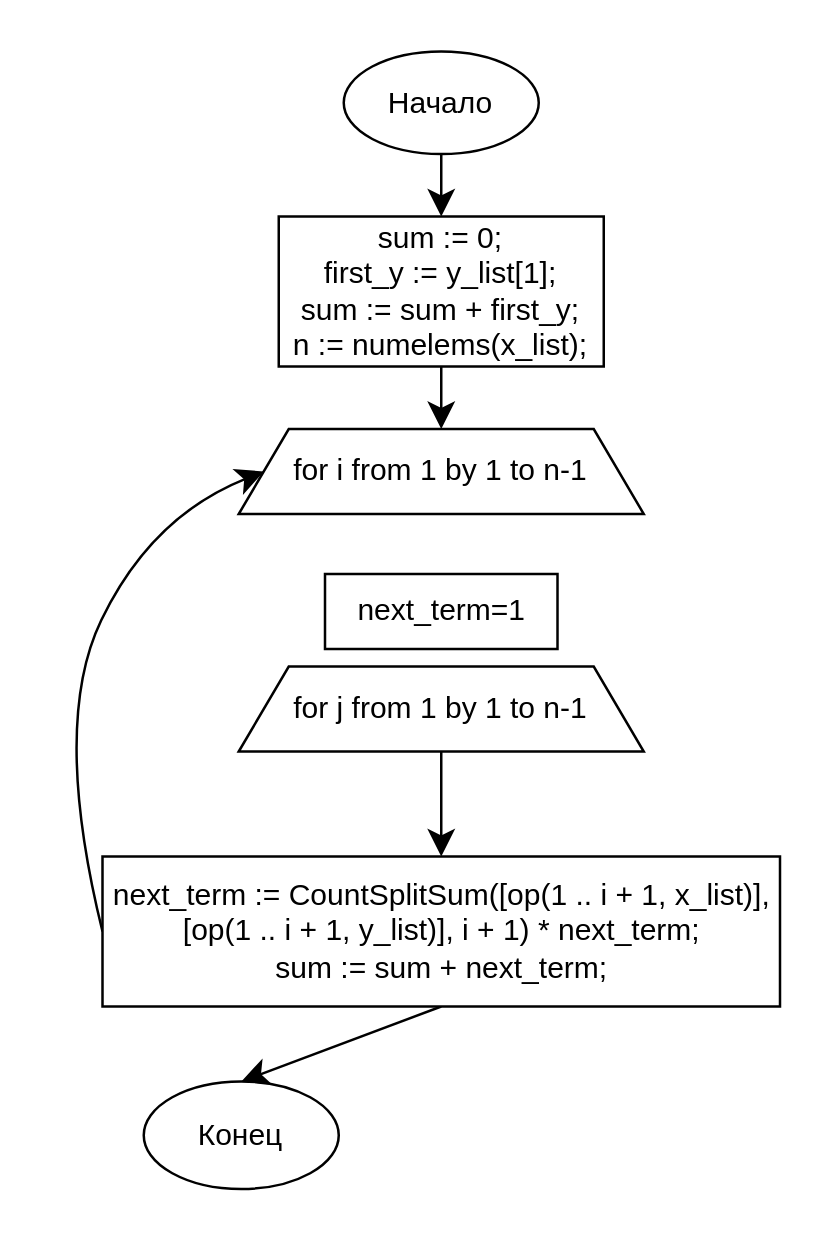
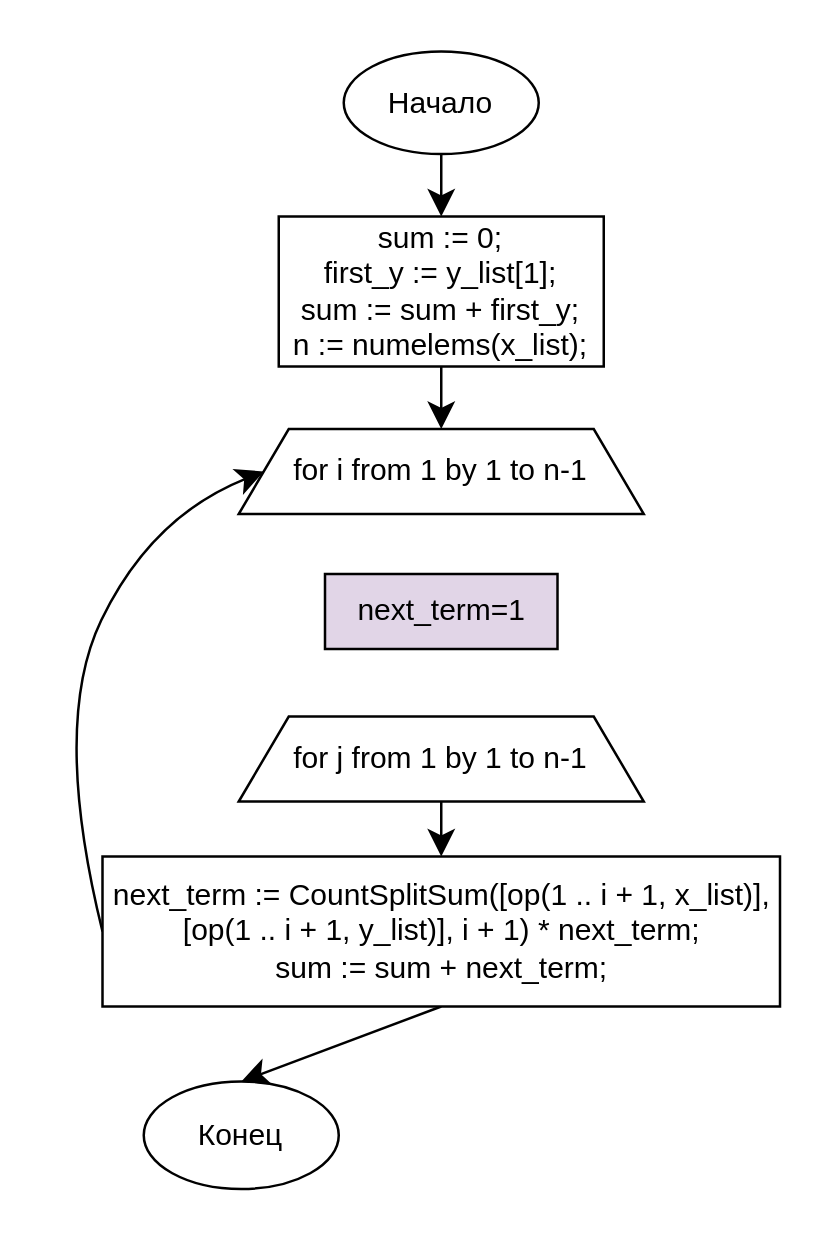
node "next_term=1": fillcolor #ffffff -> #e1d5e7
node "for j from 1 by 1 to n-1": moved (441, 709) -> (441, 759)
